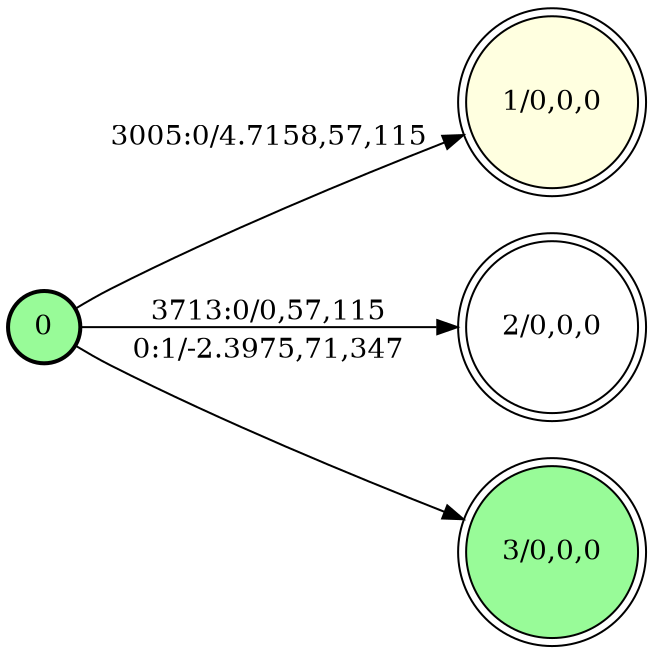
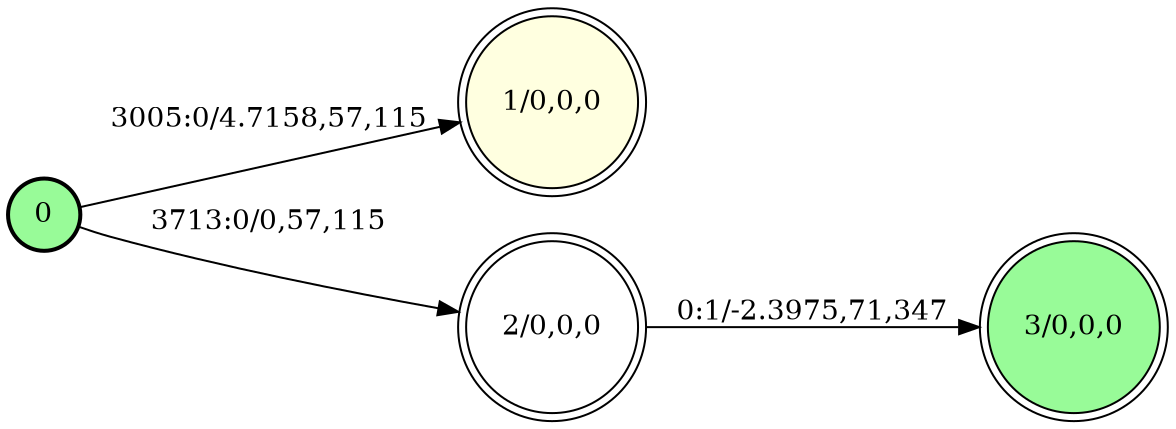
edge "0" -> "3/0,0,0": now "2/0,0,0" -> "3/0,0,0"
